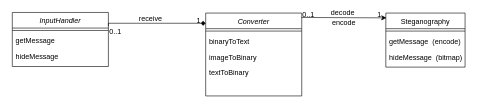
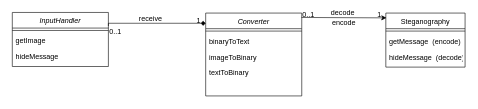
node "getMessage": label "getMessage" -> "getImage"
node "hideMessage (bitmap)": label "hideMessage (bitmap)" -> "hideMessage (decode)"
